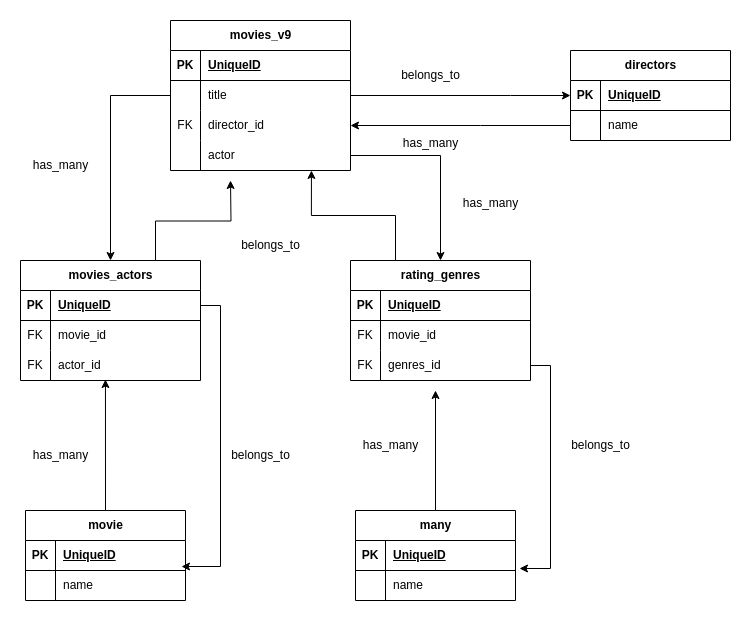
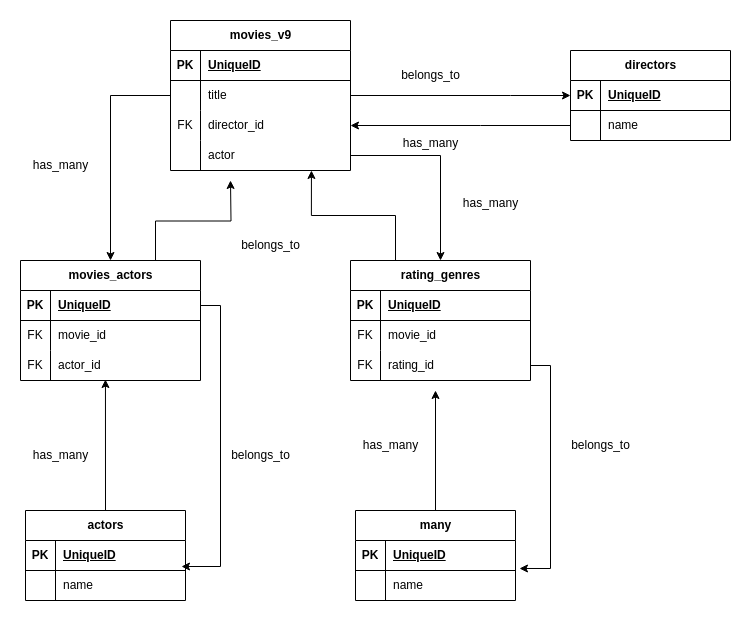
node "genres_id": label "genres_id" -> "rating_id"
node "movie": label "movie" -> "actors"
